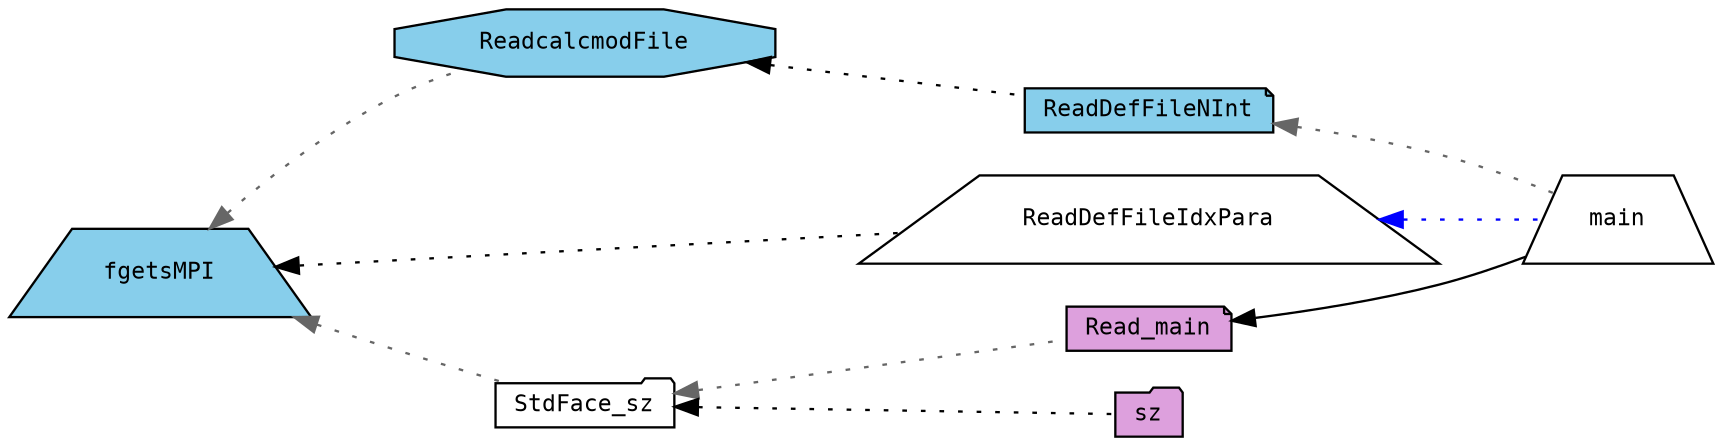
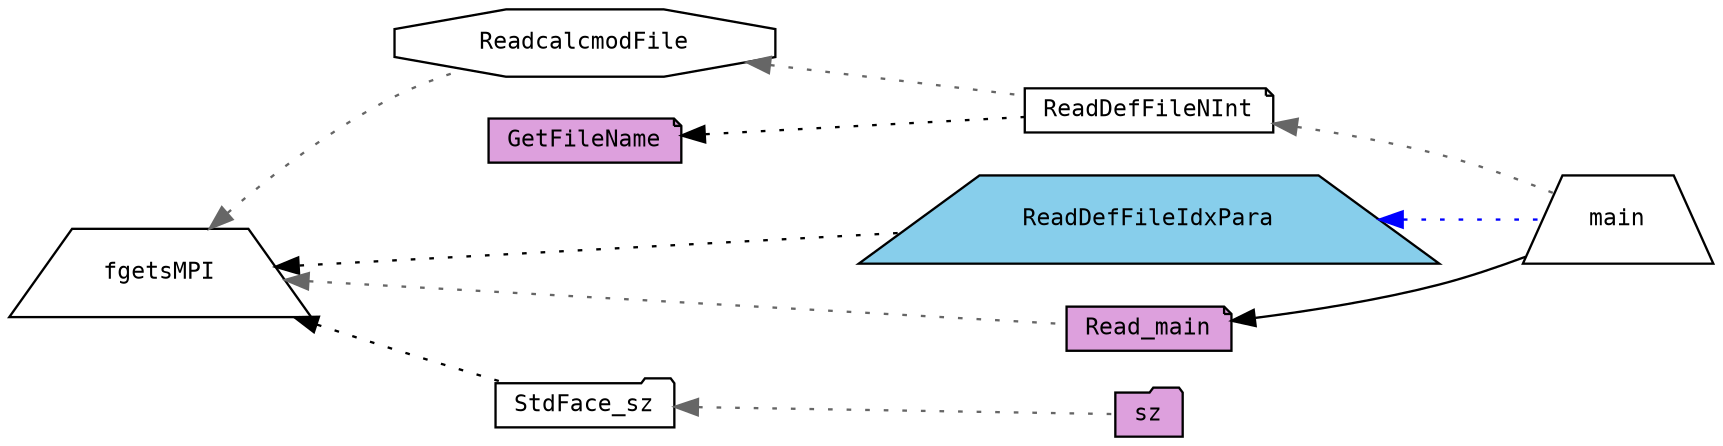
node "ReadcalcmodFile": fillcolor skyblue -> white
edge "ReadDefFileNInt" -> "ReadcalcmodFile": color black -> gray40
node "ReadDefFileNInt": fillcolor skyblue -> white
node "GetFileName": added
node "ReadDefFileIdxPara": fillcolor white -> skyblue
node "fgetsMPI": fillcolor skyblue -> white
edge "StdFace_sz" -> "fgetsMPI": color gray40 -> black
edge "Read_main" -> "StdFace_sz": now "Read_main" -> "fgetsMPI"
edge "sz" -> "StdFace_sz": color black -> gray40
